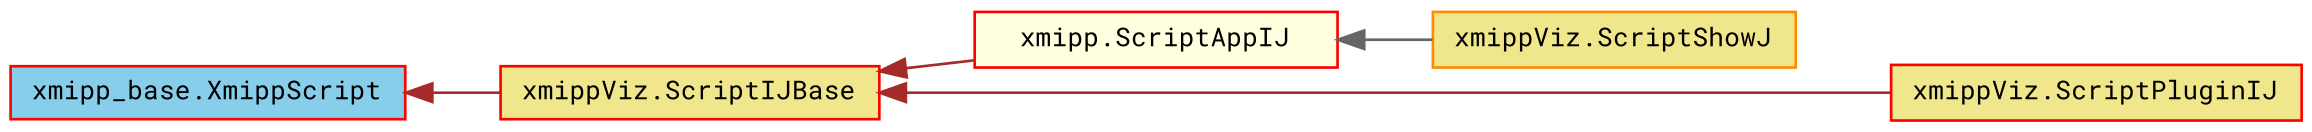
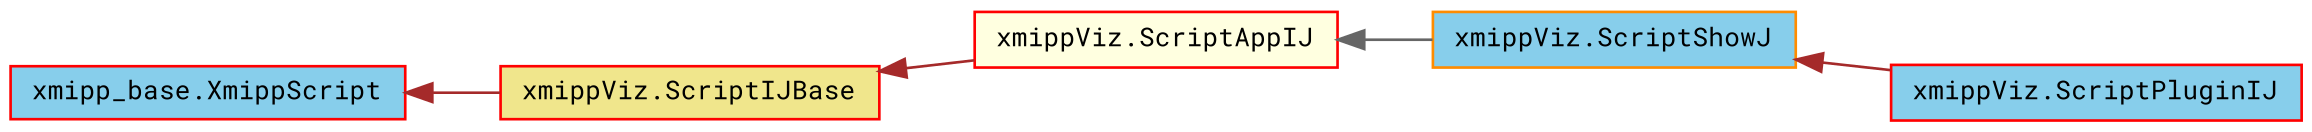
node "xmipp.ScriptAppIJ": label "xmipp.ScriptAppIJ" -> "xmippViz.ScriptAppIJ"
node "xmippViz.ScriptShowJ": fillcolor khaki -> skyblue
edge "xmippViz.ScriptPluginIJ" -> "xmippViz.ScriptIJBase": now "xmippViz.ScriptPluginIJ" -> "xmippViz.ScriptShowJ"
node "xmippViz.ScriptPluginIJ": fillcolor khaki -> skyblue
